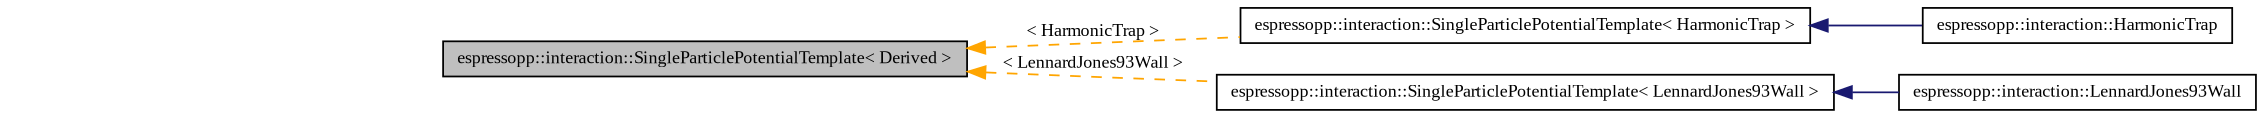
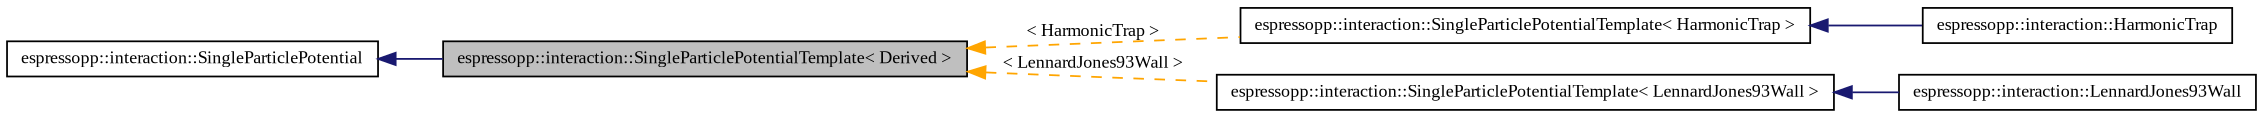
node "espressopp::interaction::SingleParticlePotential": added
